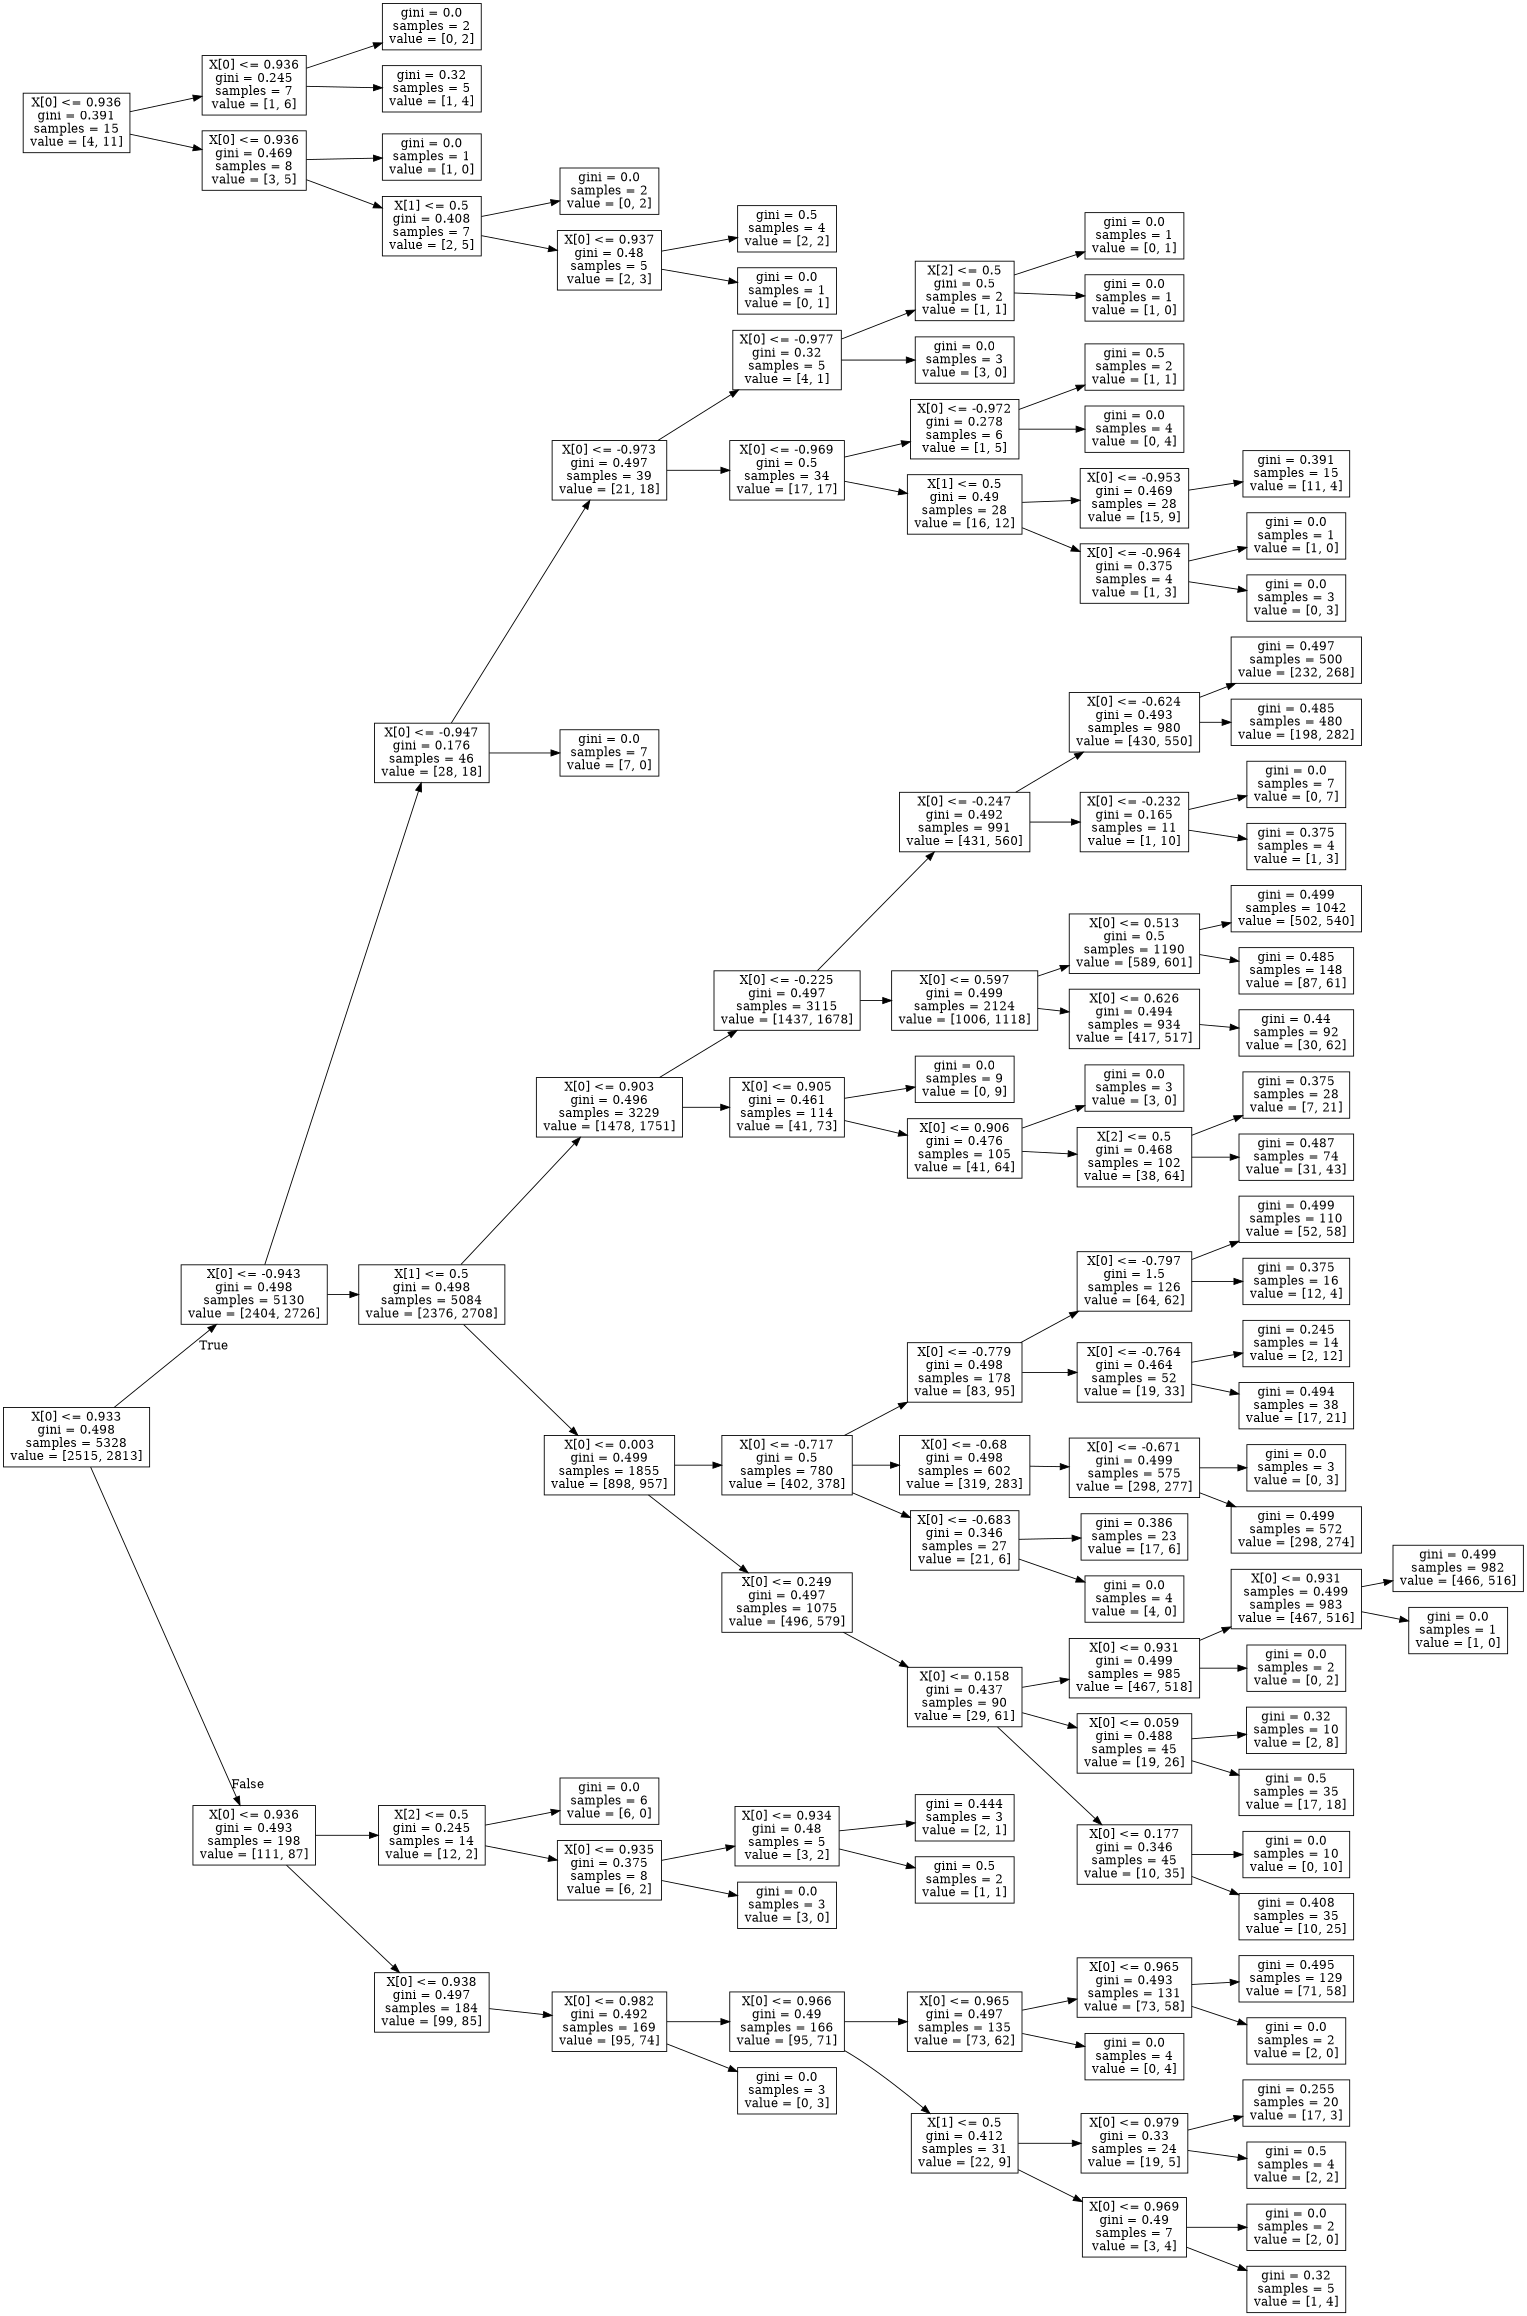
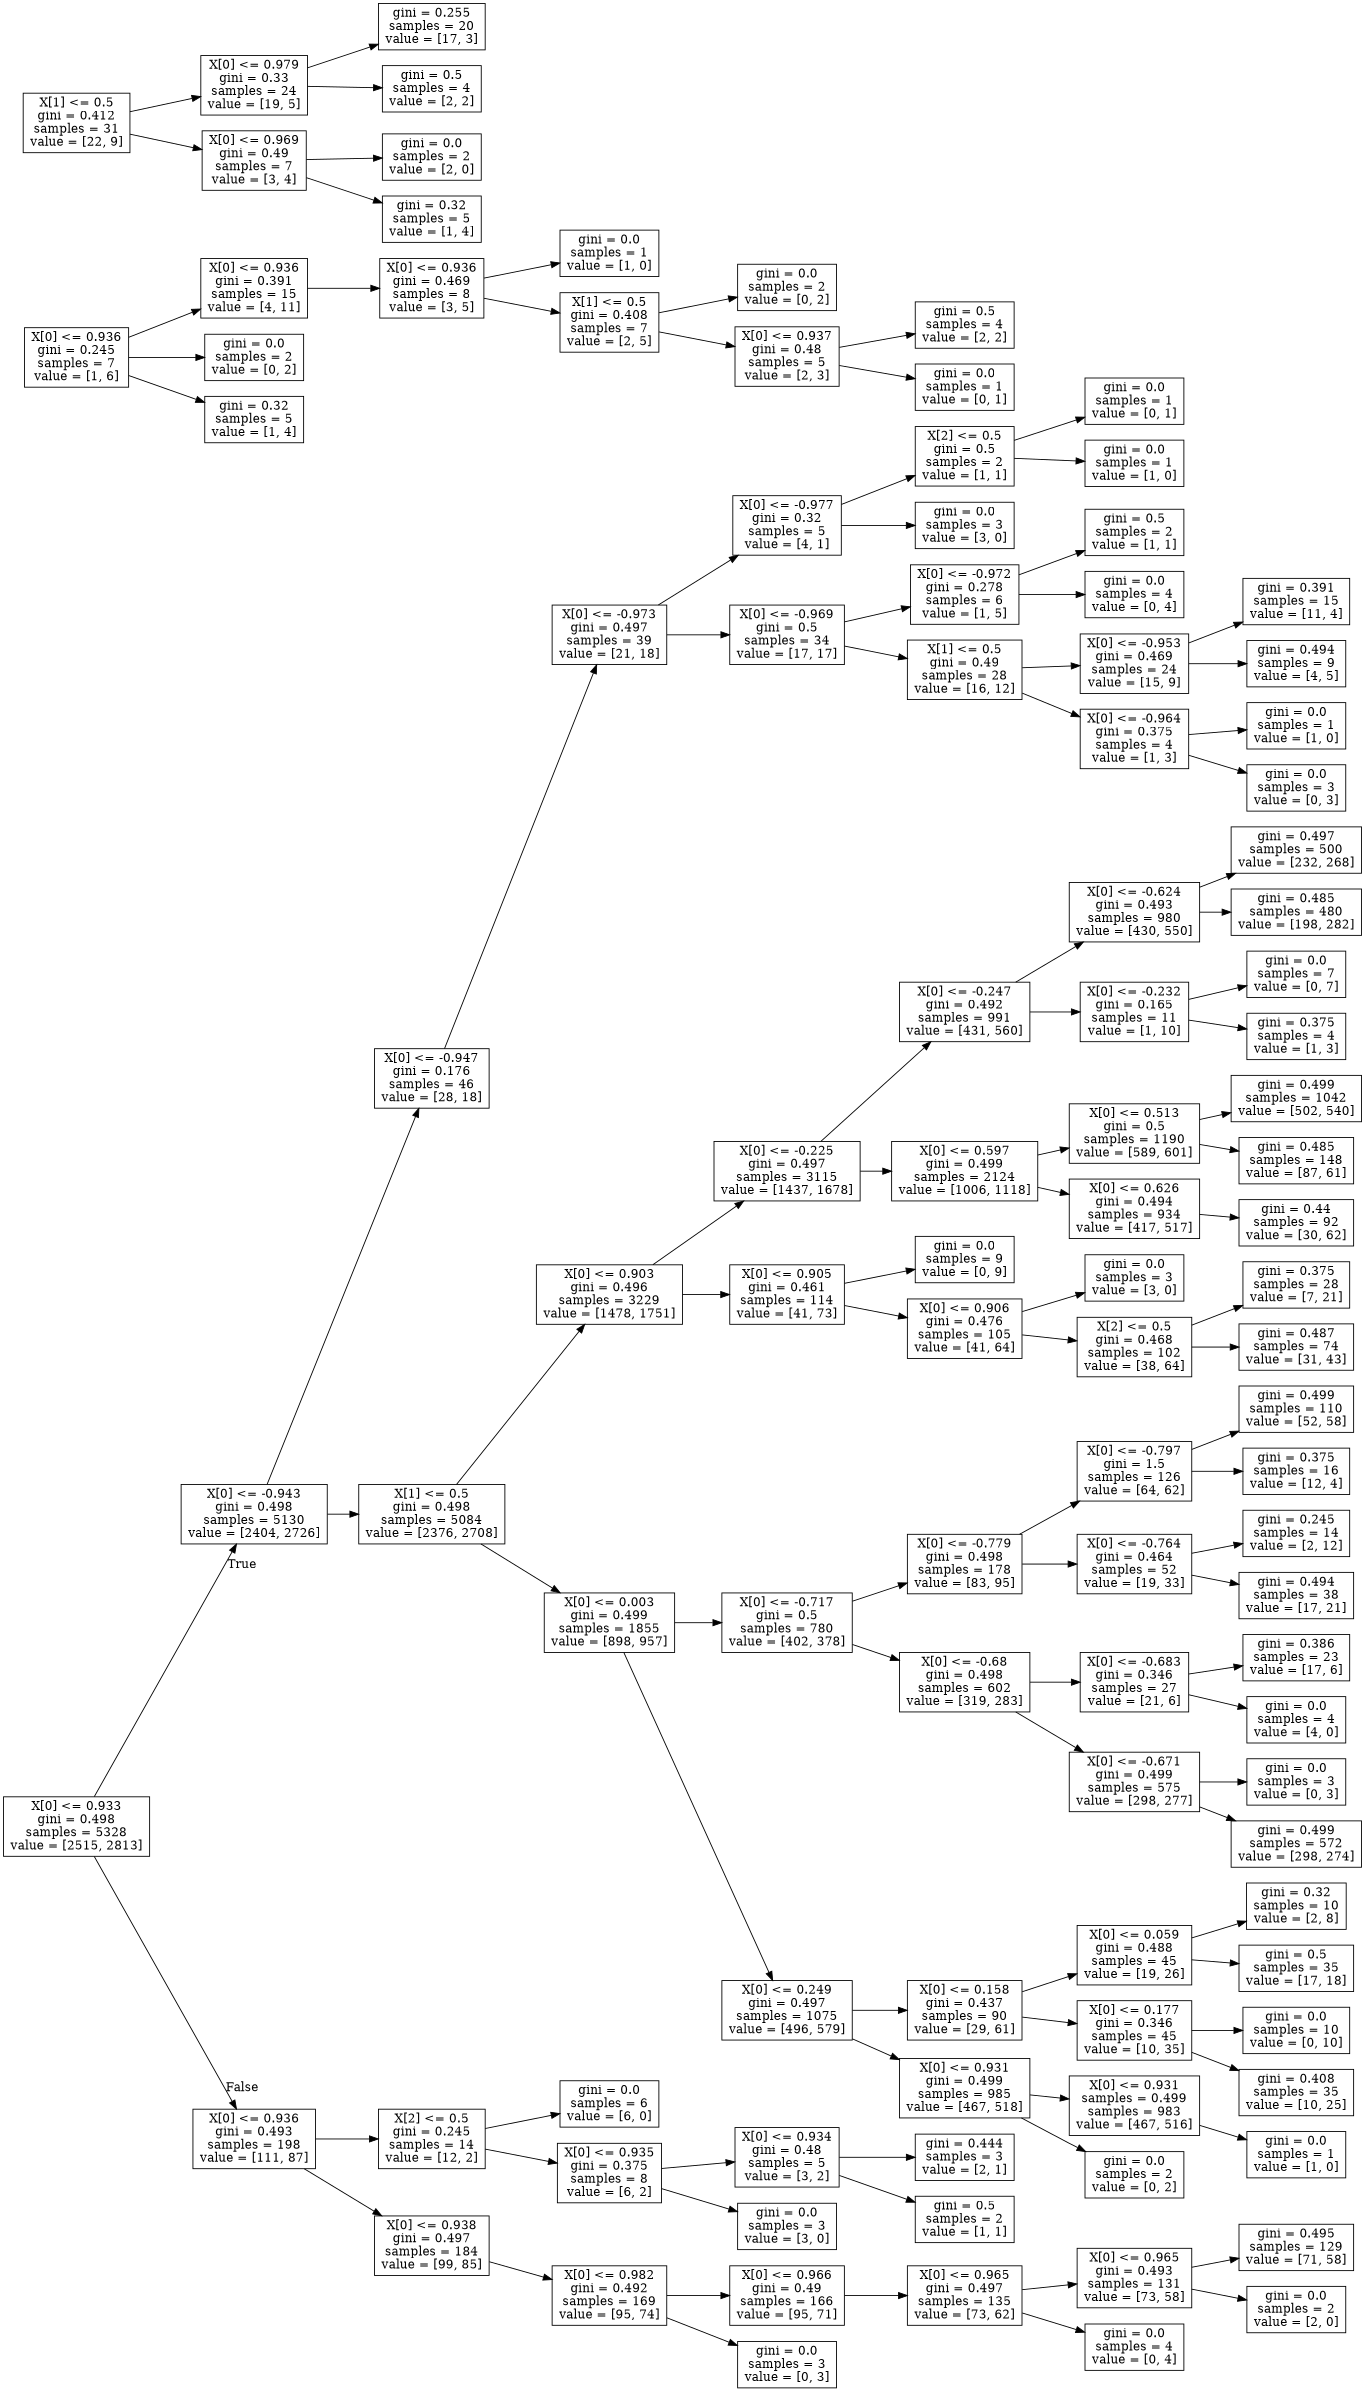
edge "X[0] <= 0.936 gini = 0.391 samples = 15 value = [4, 11]" -> "X[0] <= 0.936 gini = 0.245 samples = 7 value = [1, 6]": reversed
node "X[0] <= -0.953 gini = 0.469 samples = 28 value = [15, 9]": label "X[0] <= -0.953 gini = 0.469 samples = 28 value = [15, 9]" -> "X[0] <= -0.953 gini = 0.469 samples = 24 value = [15, 9]"
node "gini = 0.494 samples = 9 value = [4, 5]": added
node "gini = 0.0 samples = 7 value = [7, 0]": removed
edge "X[0] <= -0.717 gini = 0.5 samples = 780 value = [402, 378]" -> "X[0] <= -0.683 gini = 0.346 samples = 27 value = [21, 6]": now "X[0] <= -0.68 gini = 0.498 samples = 602 value = [319, 283]" -> "X[0] <= -0.683 gini = 0.346 samples = 27 value = [21, 6]"
node "gini = 0.499 samples = 982 value = [466, 516]": removed
edge "X[0] <= 0.158 gini = 0.437 samples = 90 value = [29, 61]" -> "X[0] <= 0.931 gini = 0.499 samples = 985 value = [467, 518]": now "X[0] <= 0.249 gini = 0.497 samples = 1075 value = [496, 579]" -> "X[0] <= 0.931 gini = 0.499 samples = 985 value = [467, 518]"
edge "X[0] <= 0.966 gini = 0.49 samples = 166 value = [95, 71]" -> "X[1] <= 0.5 gini = 0.412 samples = 31 value = [22, 9]": removed
